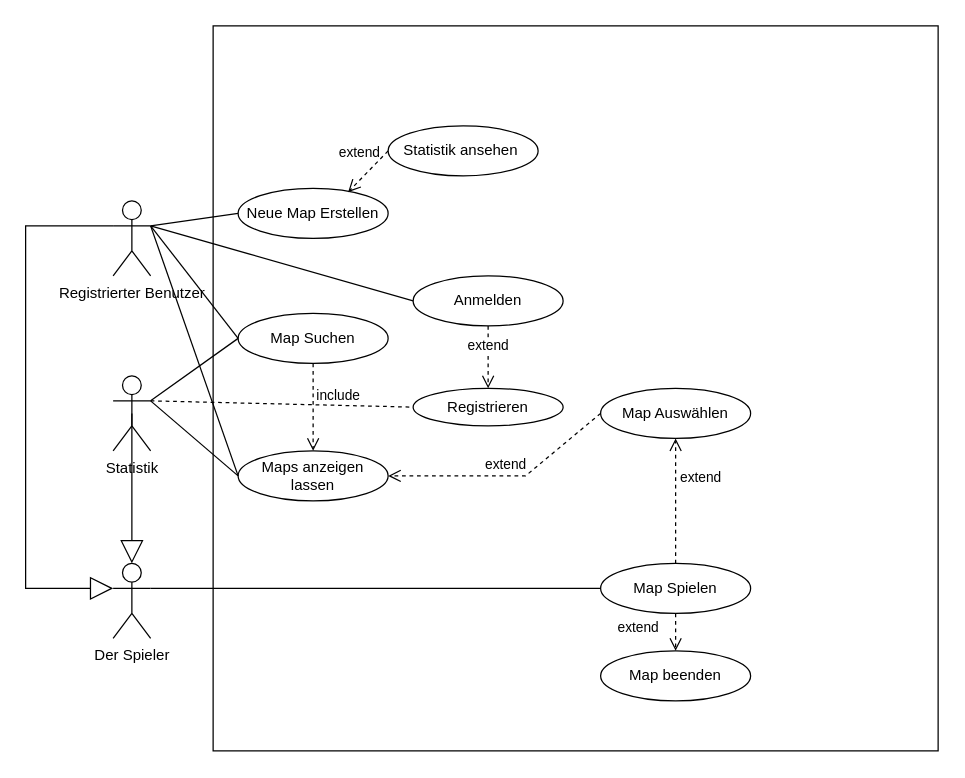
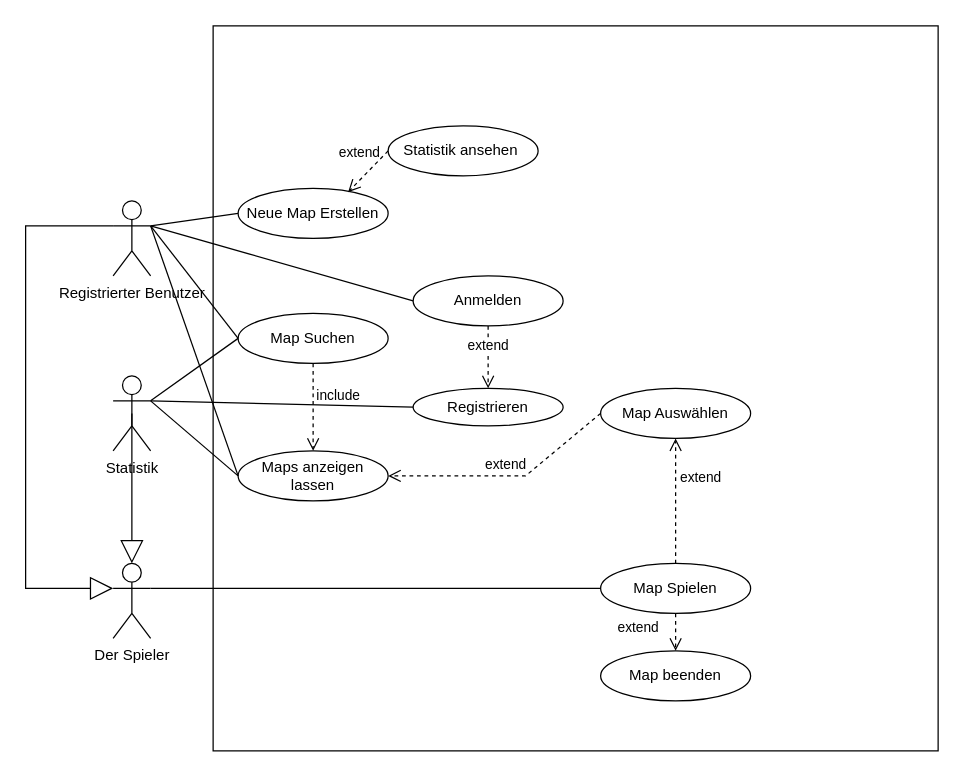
edge "Registrieren" -- "Statistik": style dashed -> solid
